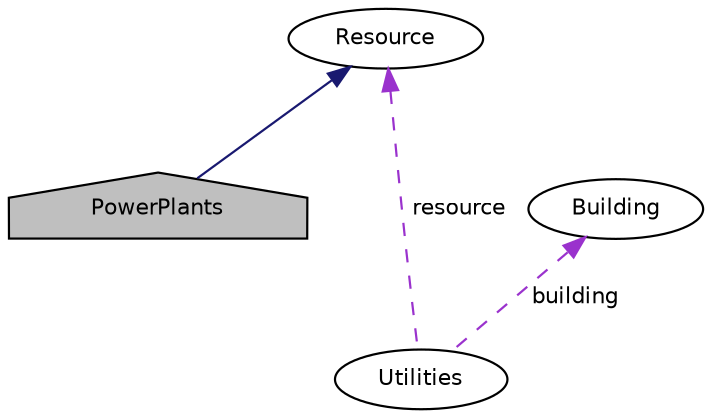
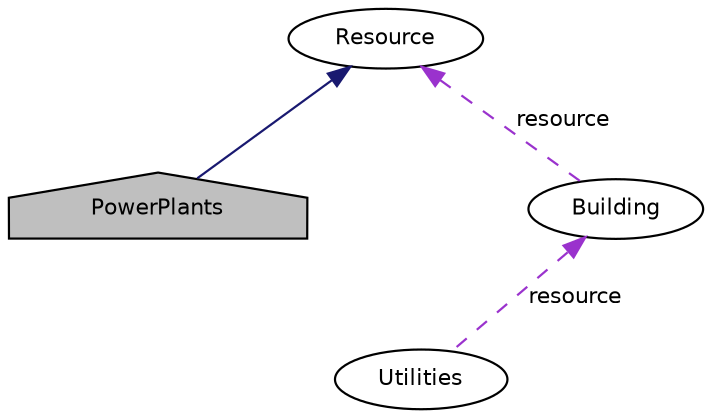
edge "Utilities" -> "Resource": now "Building" -> "Resource"
edge "Utilities" -> "Building": label " building" -> " resource"
